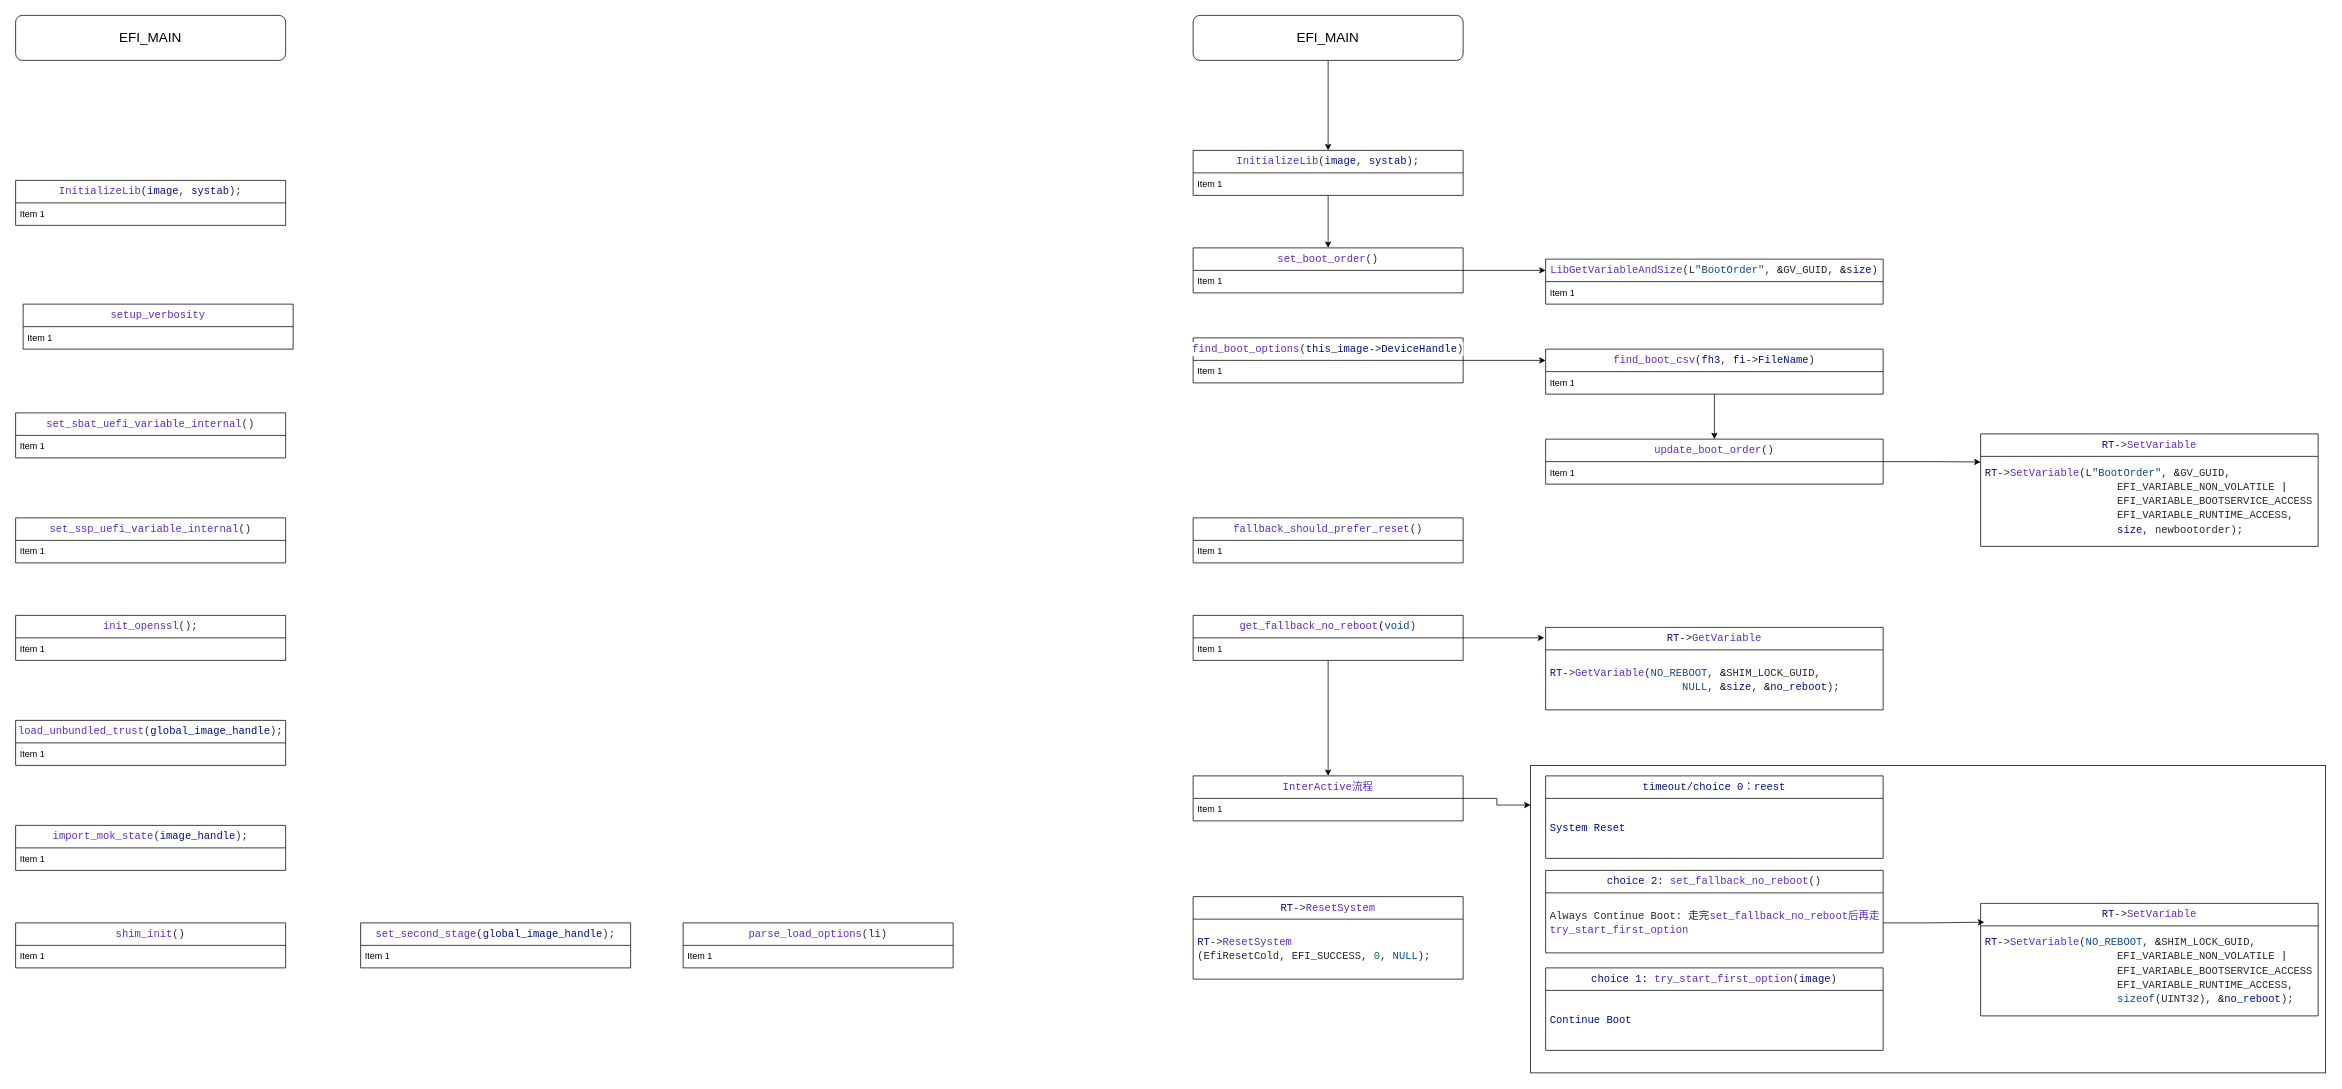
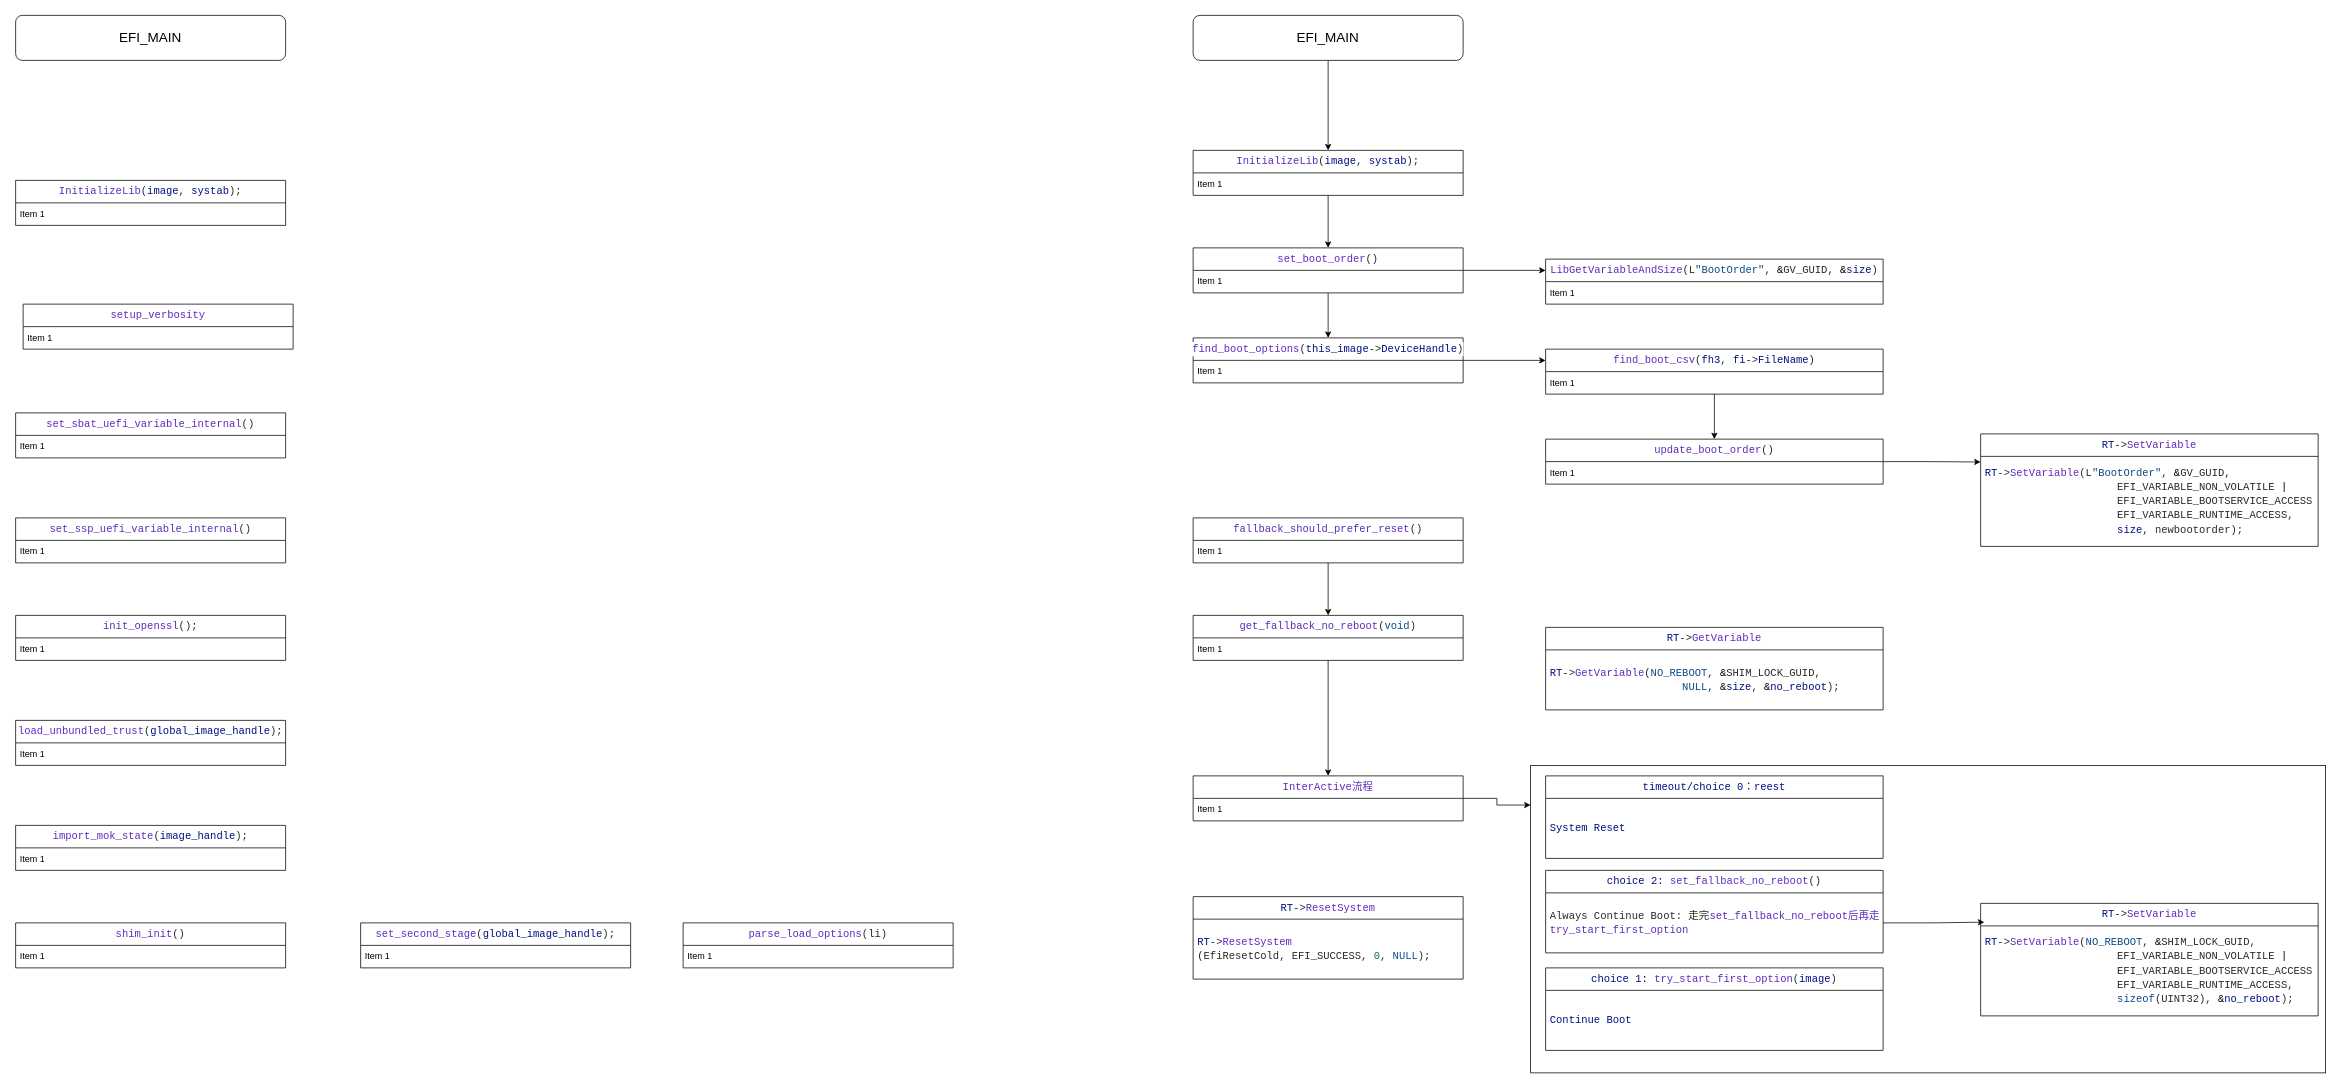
edge "set_boot_order()" -> "find_boot_options(this_image->DeviceHandle)": added
edge "fallback_should_prefer_reset()" -> "get_fallback_no_reboot(void)": added
edge "get_fallback_no_reboot(void)" -> "RT->GetVariable": removed
